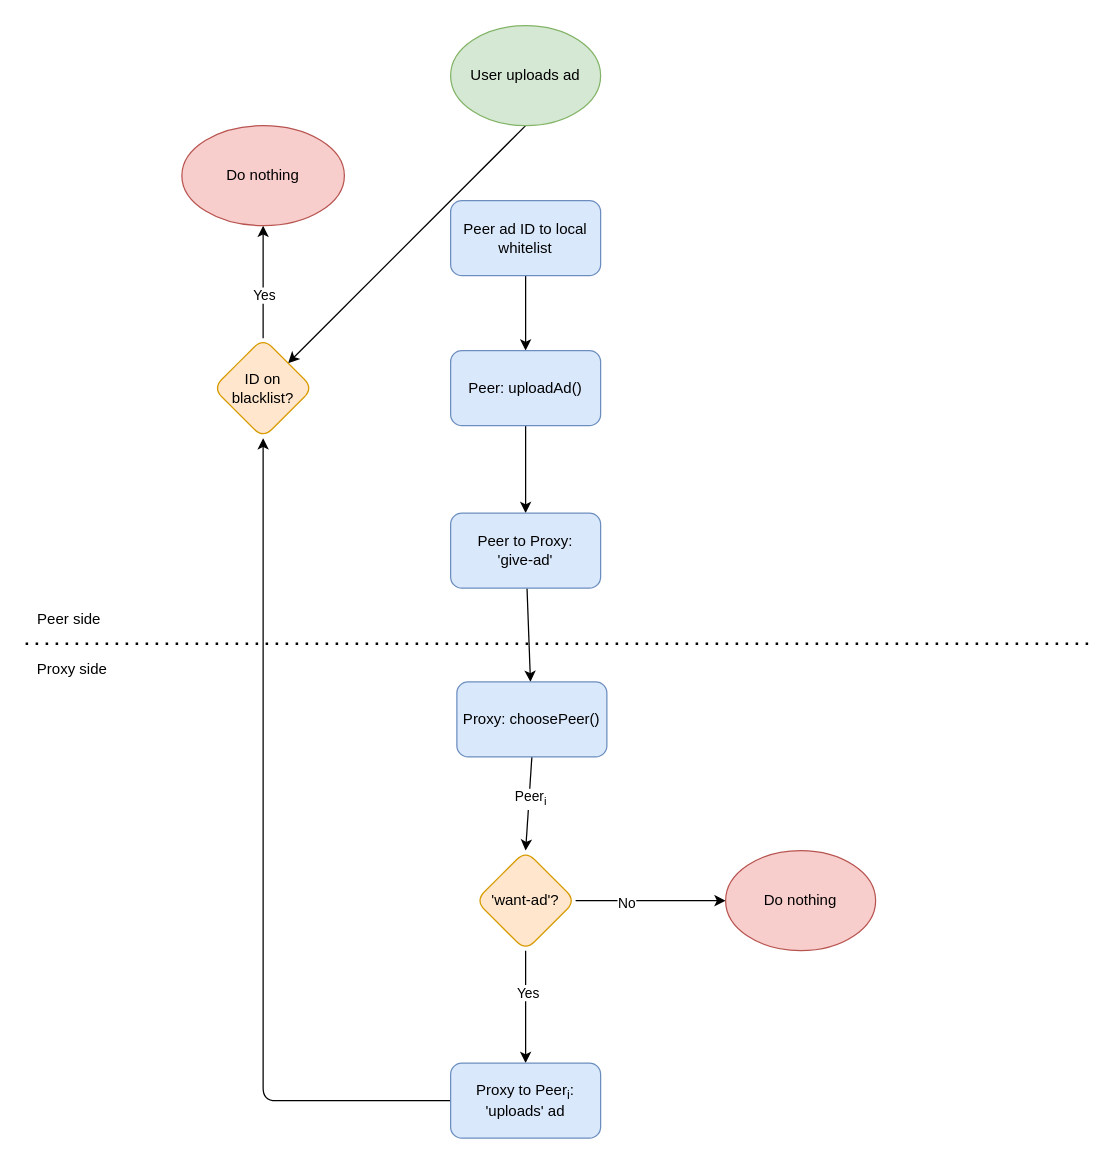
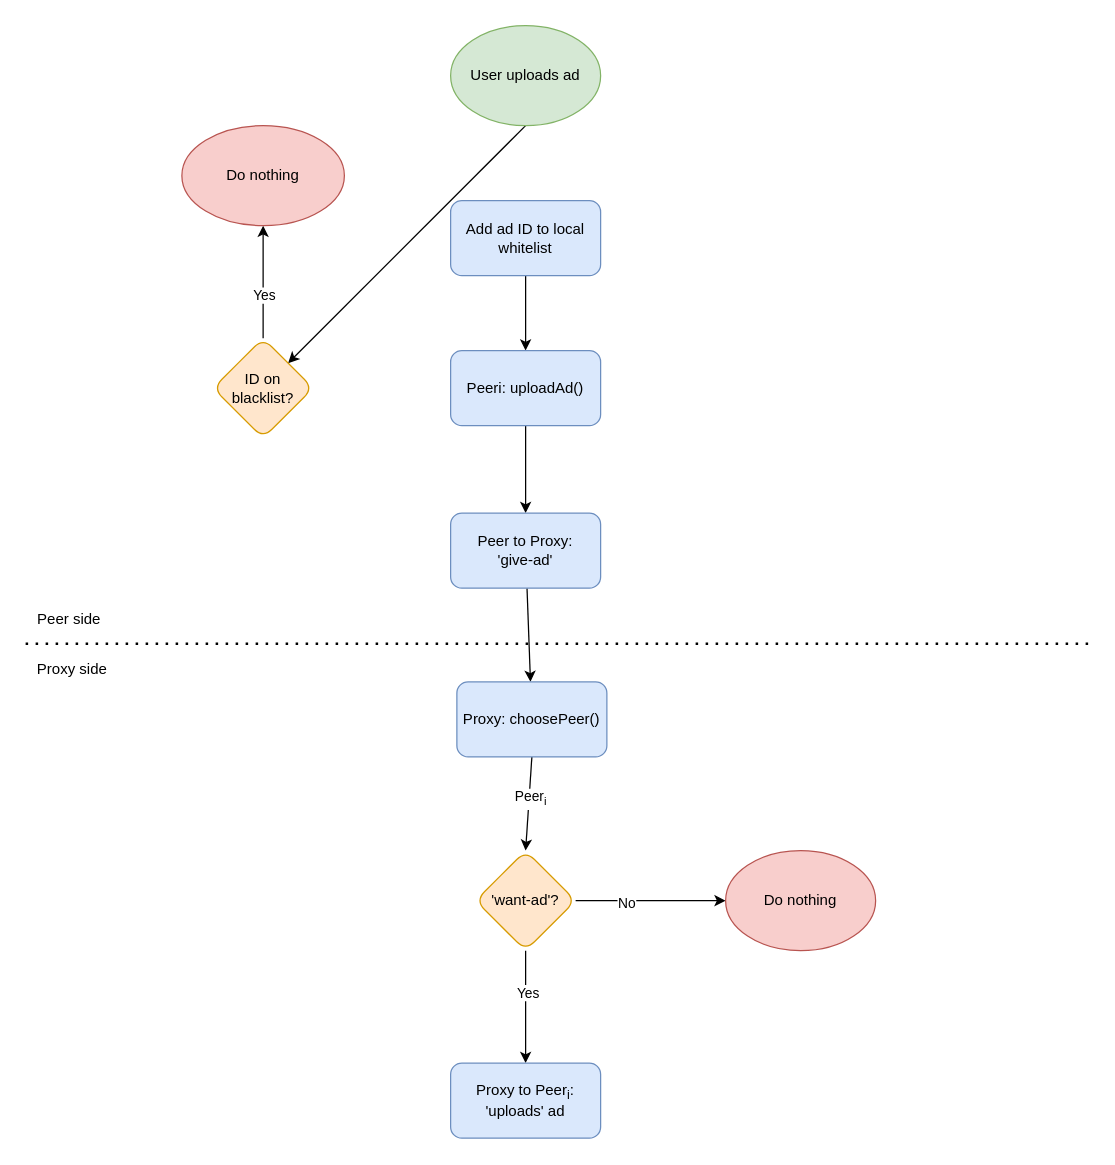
node "Peer ad ID to local whitelist": label "Peer ad ID to local whitelist" -> "Add ad ID to local whitelist"
node "Peer: uploadAd()": label "Peer: uploadAd()" -> "Peeri: uploadAd()"
edge "Proxy to Peeri: 'uploads' ad" -> "ID on blacklist?": removed
